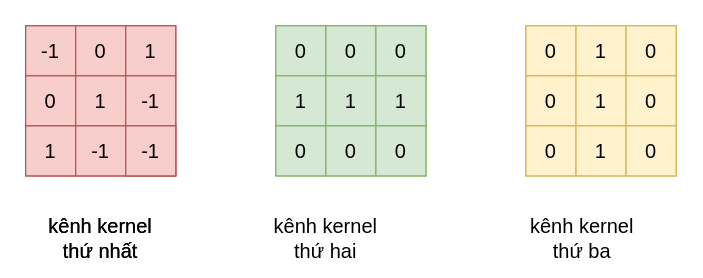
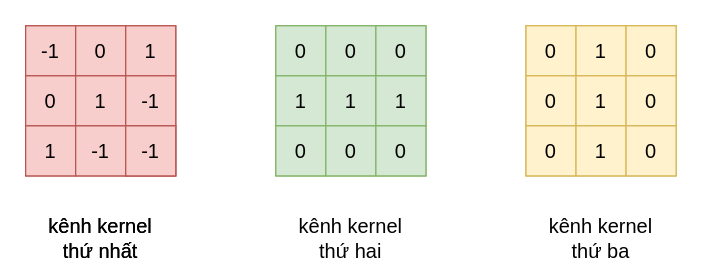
node "kênh kernel thứ hai": moved (326, 238) -> (351, 238)
node "kênh kernel thứ ba": moved (582, 238) -> (601, 238)
